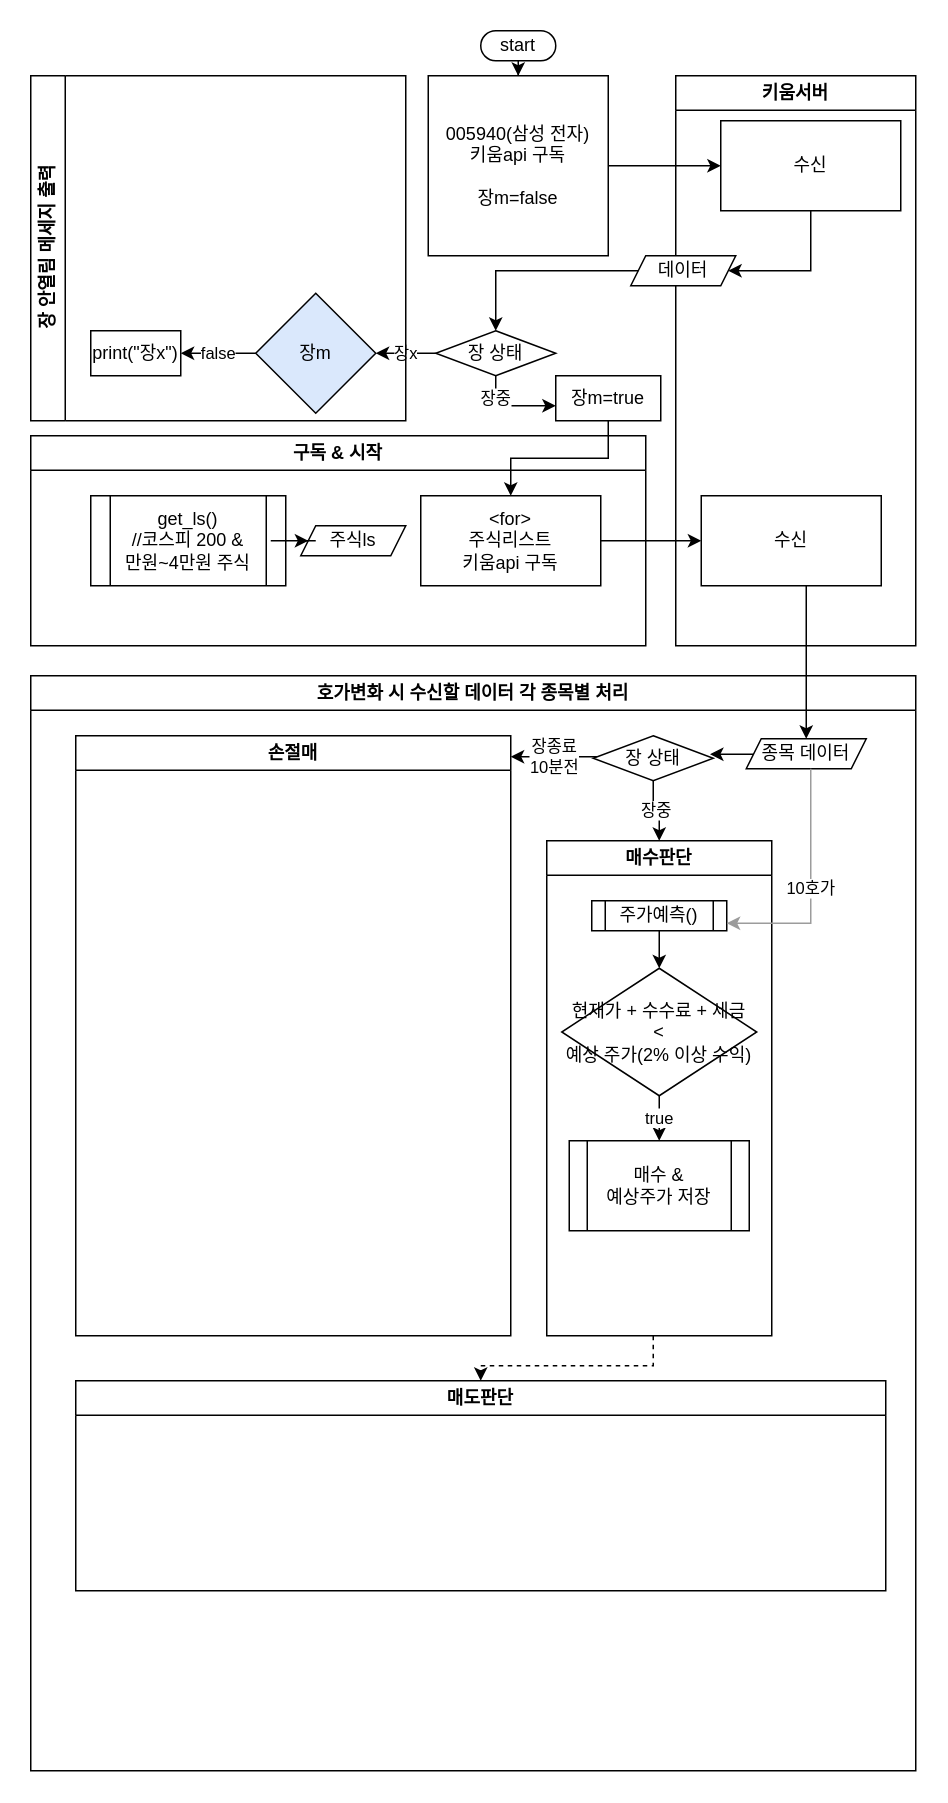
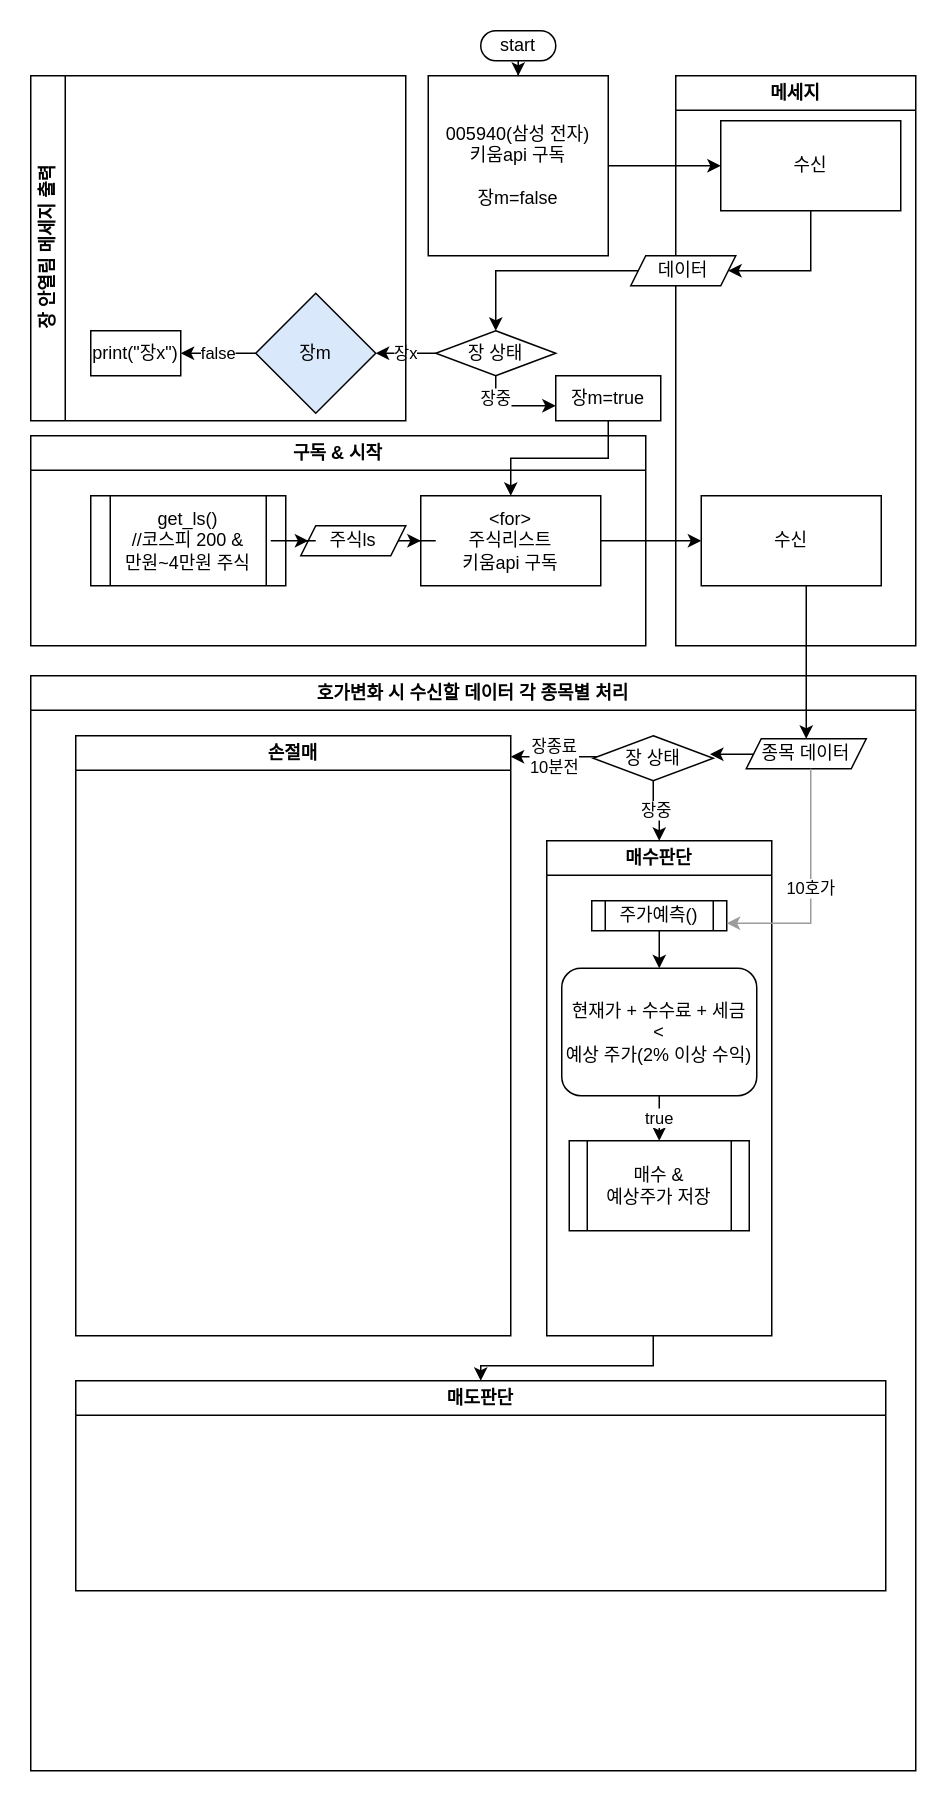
node "키움서버": label "키움서버" -> "메세지"
edge "주식ls" -> "<for> 주식리스트 키움api 구독": added
node "현재가 + 수수료 + 세금 < 예상 주가(2% 이상 수익)": shape diamond -> rounded rectangle
edge "매수판단" -> "매도판단": style dashed -> solid
